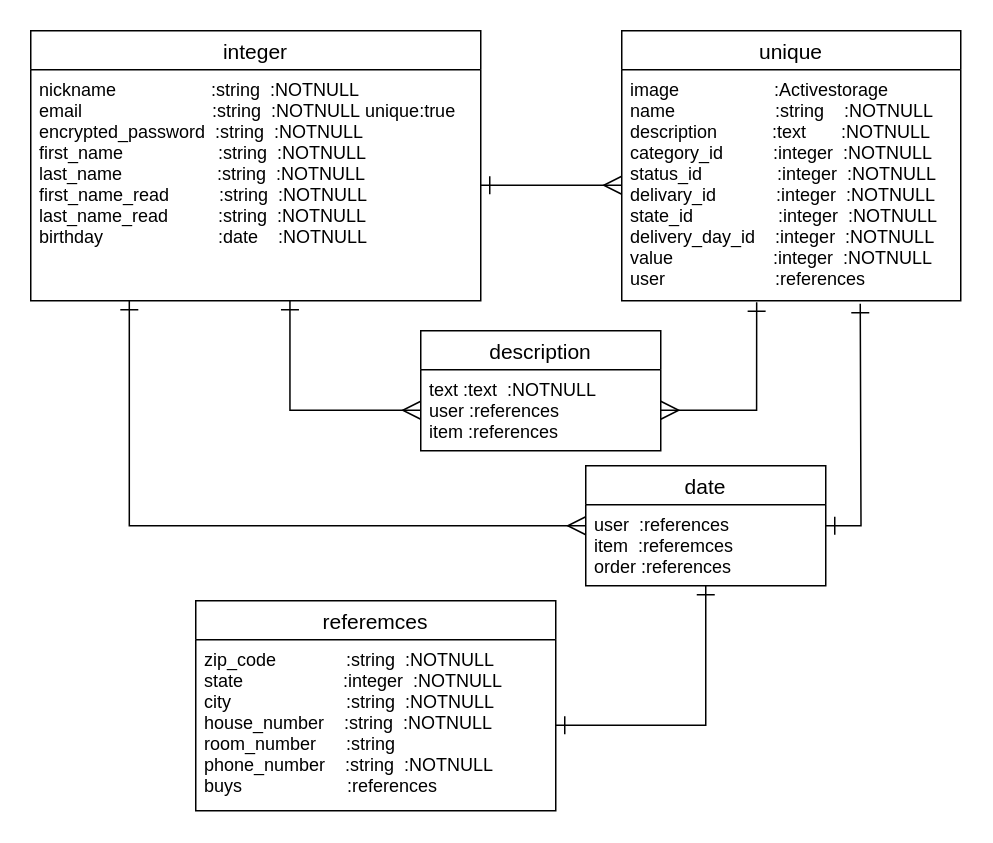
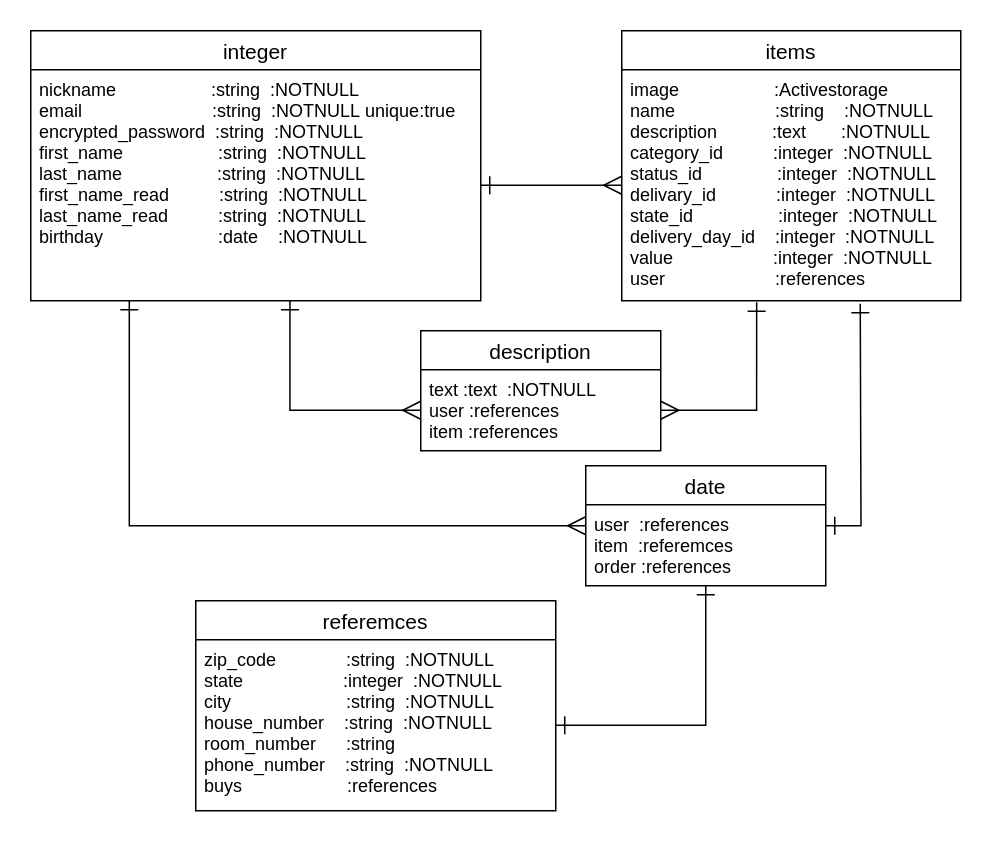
node "unique": label "unique" -> "items"
